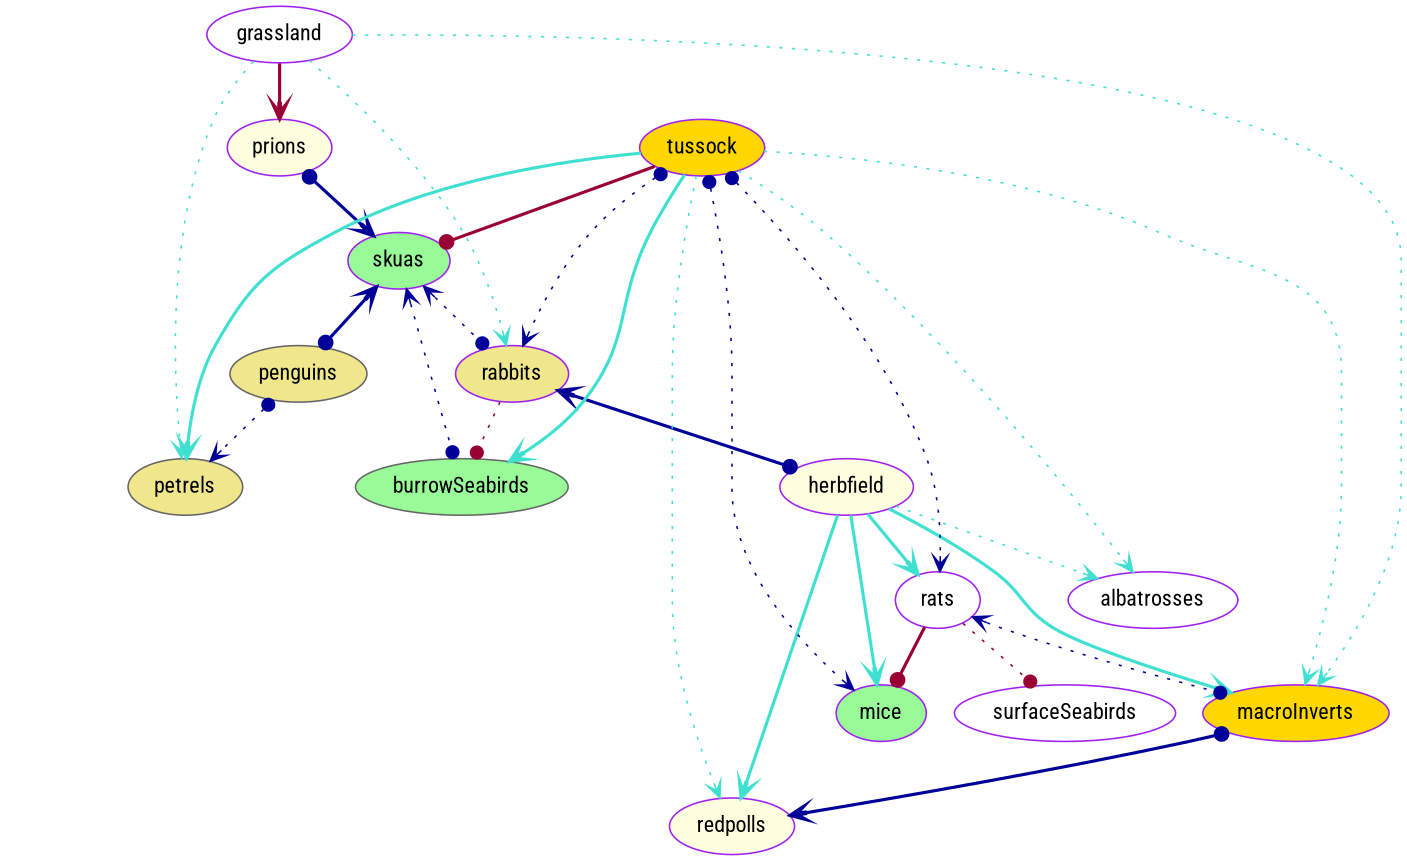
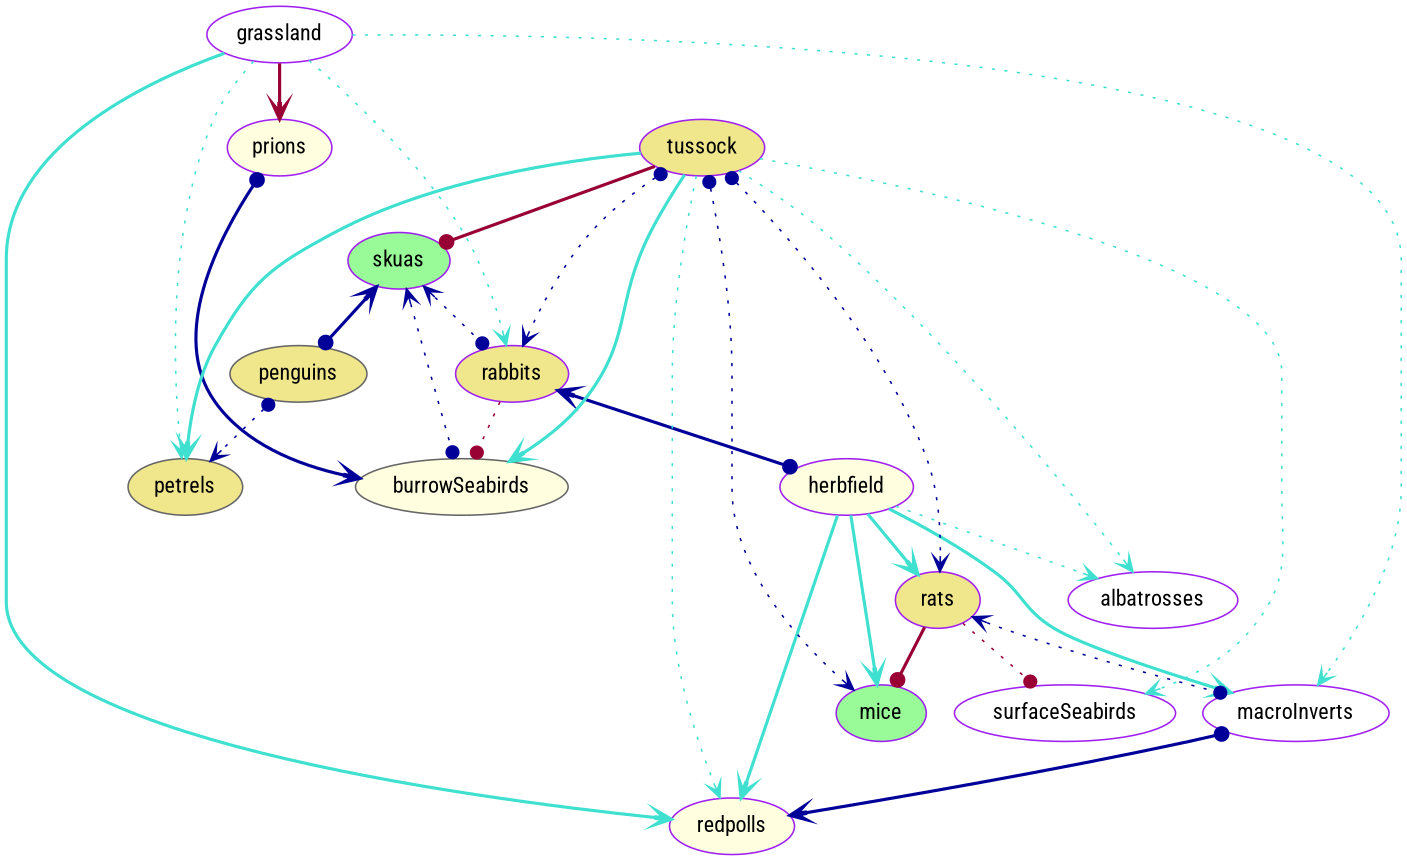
node "tussock": fillcolor gold -> khaki
edge "prions" -- "skuas": now "prions" -- "burrowSeabirds"
edge "tussock" -- "macroInverts": now "tussock" -- "surfaceSeabirds"
node "burrowSeabirds": fillcolor palegreen -> lightyellow
node "rats": fillcolor white -> khaki
edge "grassland" -- "redpolls": added
node "macroInverts": fillcolor gold -> white
